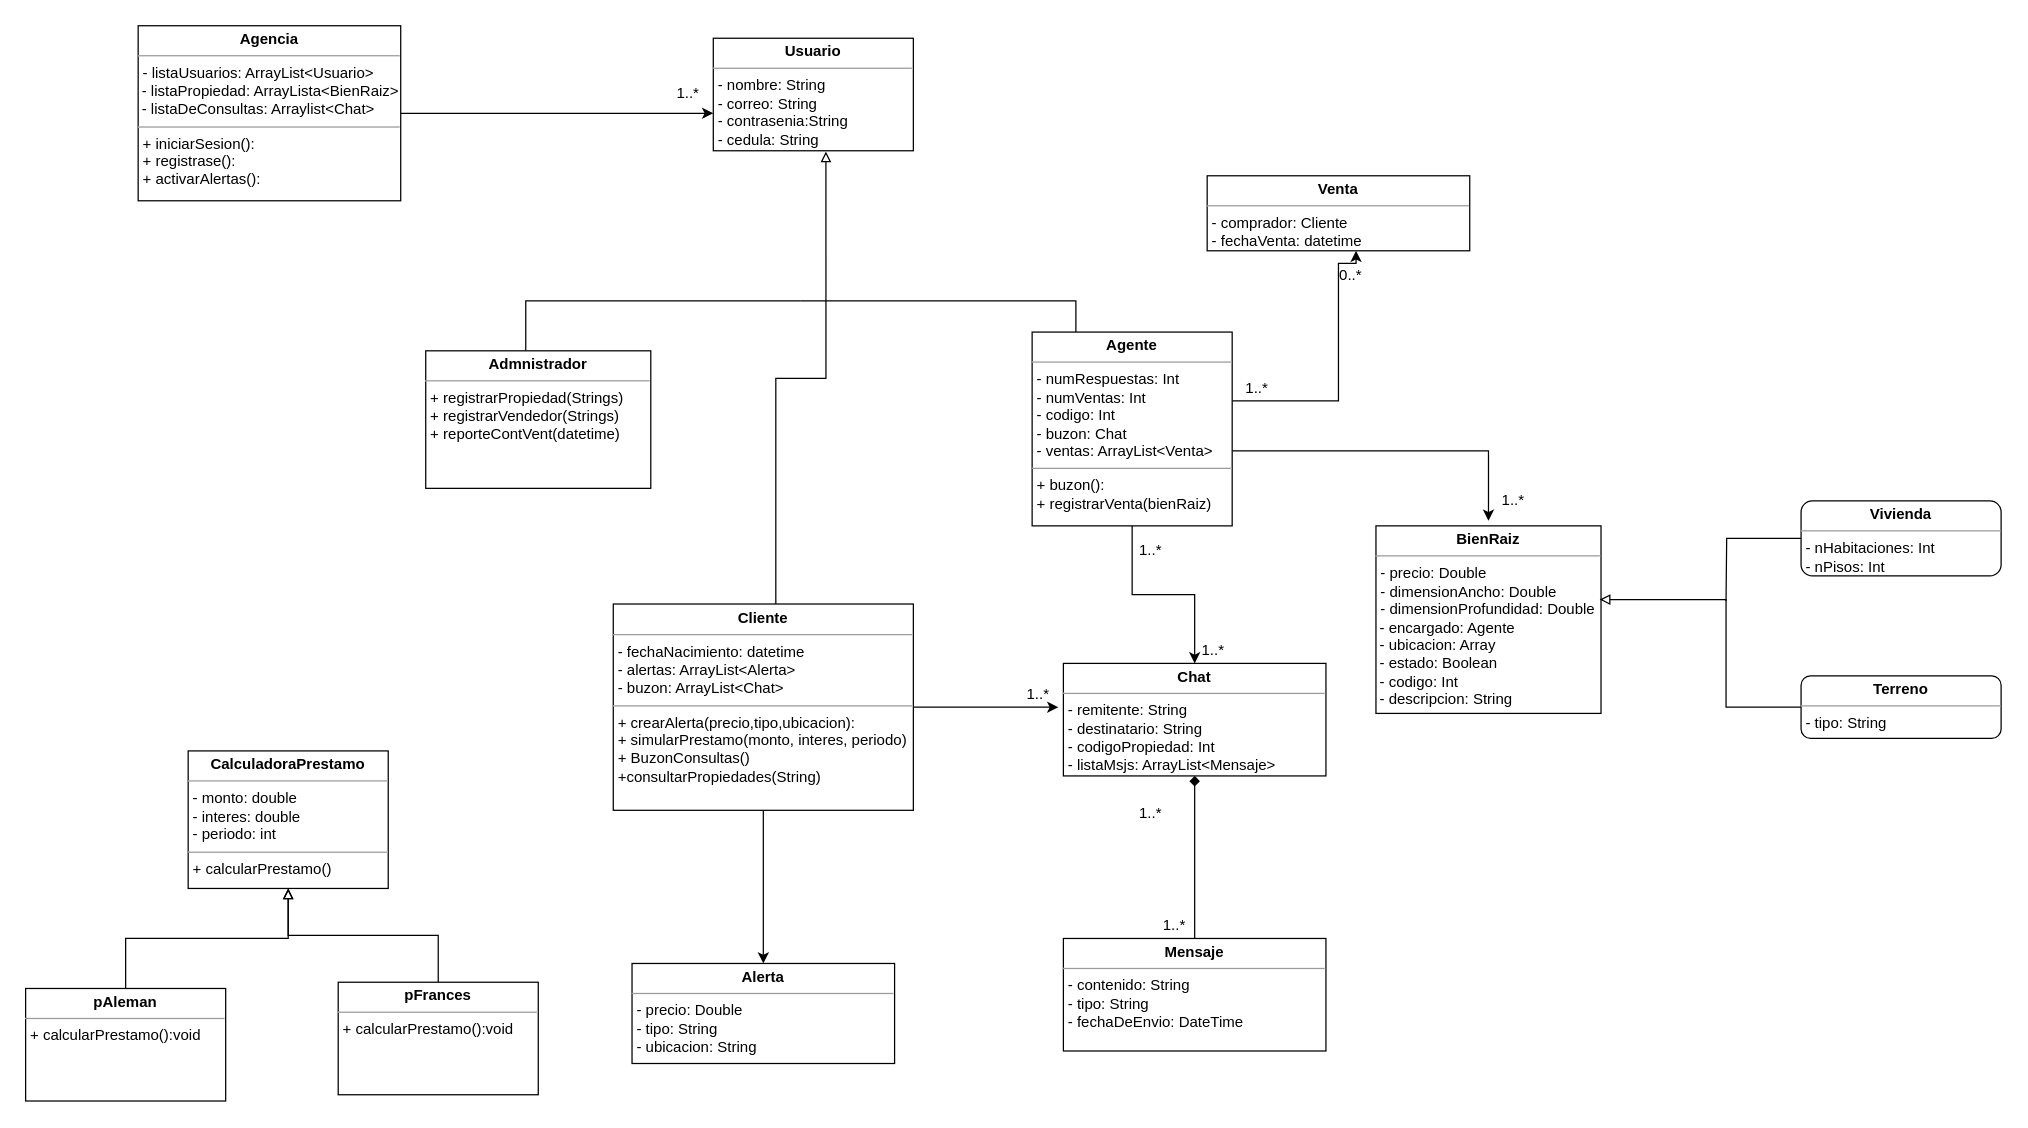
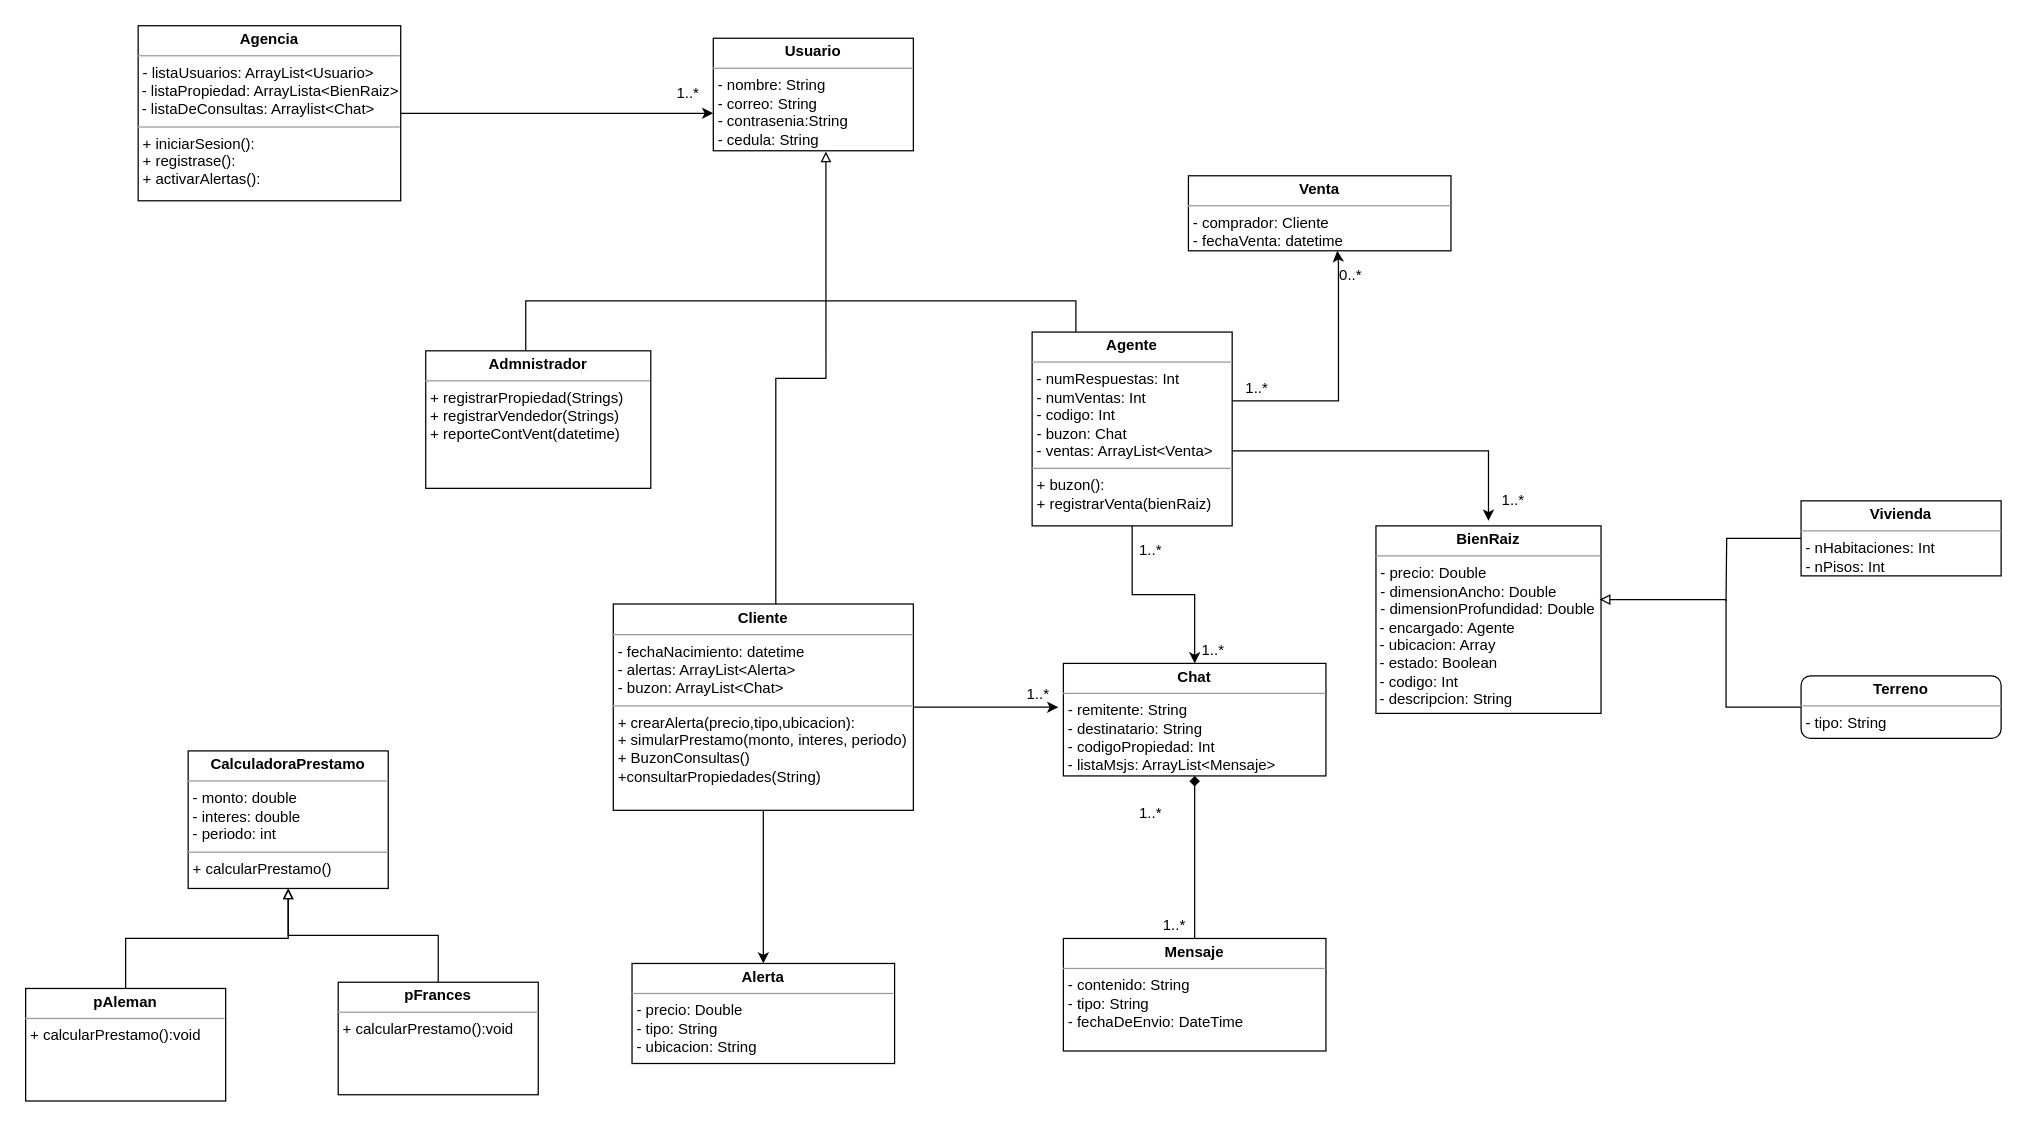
node "Venta - comprador: Cliente - fechaVenta: datetime": moved (1338, 213) -> (1319, 213)
node "Vivienda - nHabitaciones: Int - nPisos: Int": shape rounded rectangle -> rectangle
